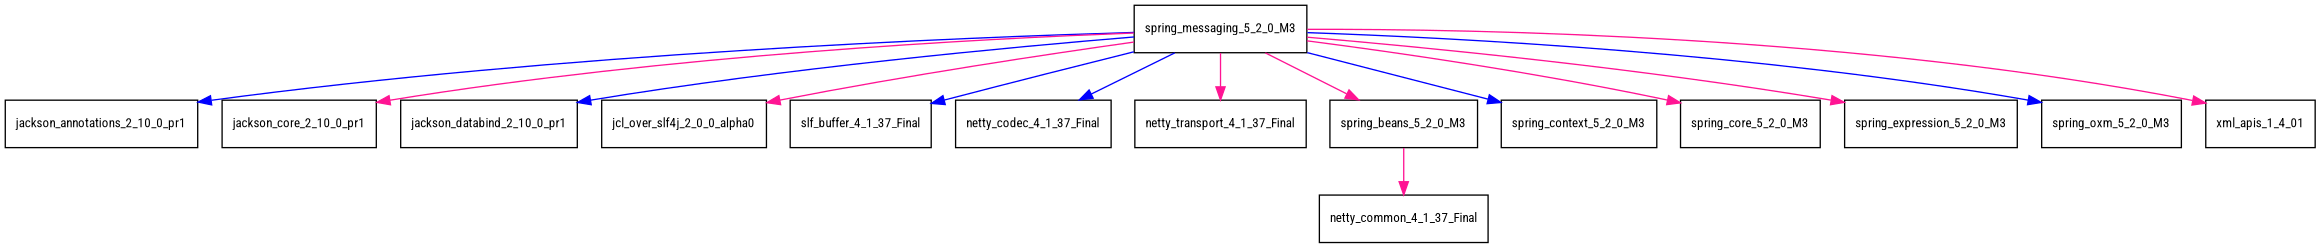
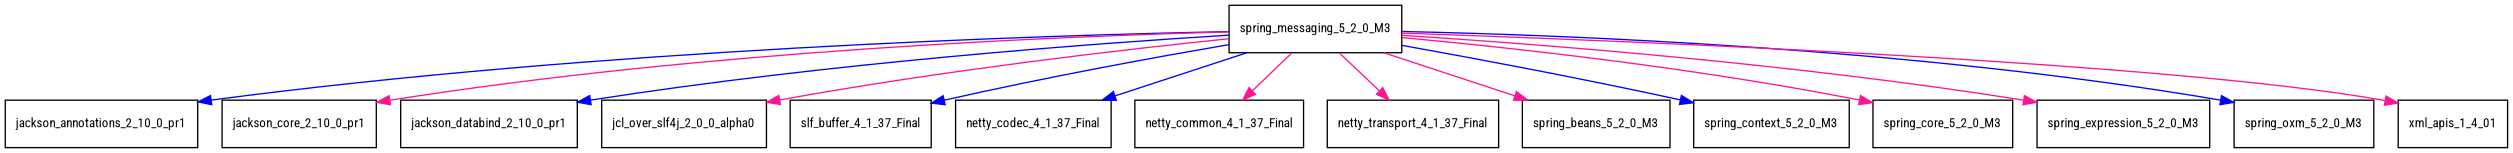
edge "spring_beans_5_2_0_M3" -> "netty_common_4_1_37_Final": now "spring_messaging_5_2_0_M3" -> "netty_common_4_1_37_Final"
